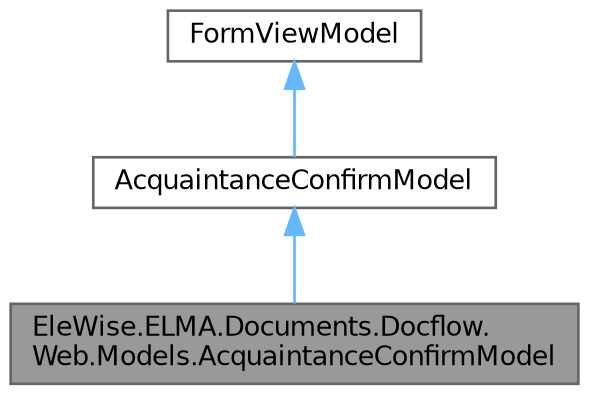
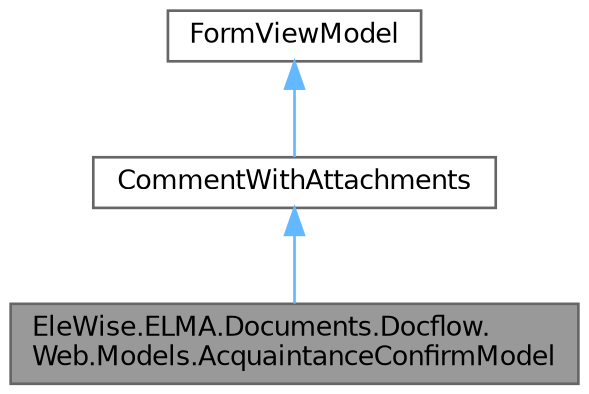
node "AcquaintanceConfirmModel": label "AcquaintanceConfirmModel" -> "CommentWithAttachments"
